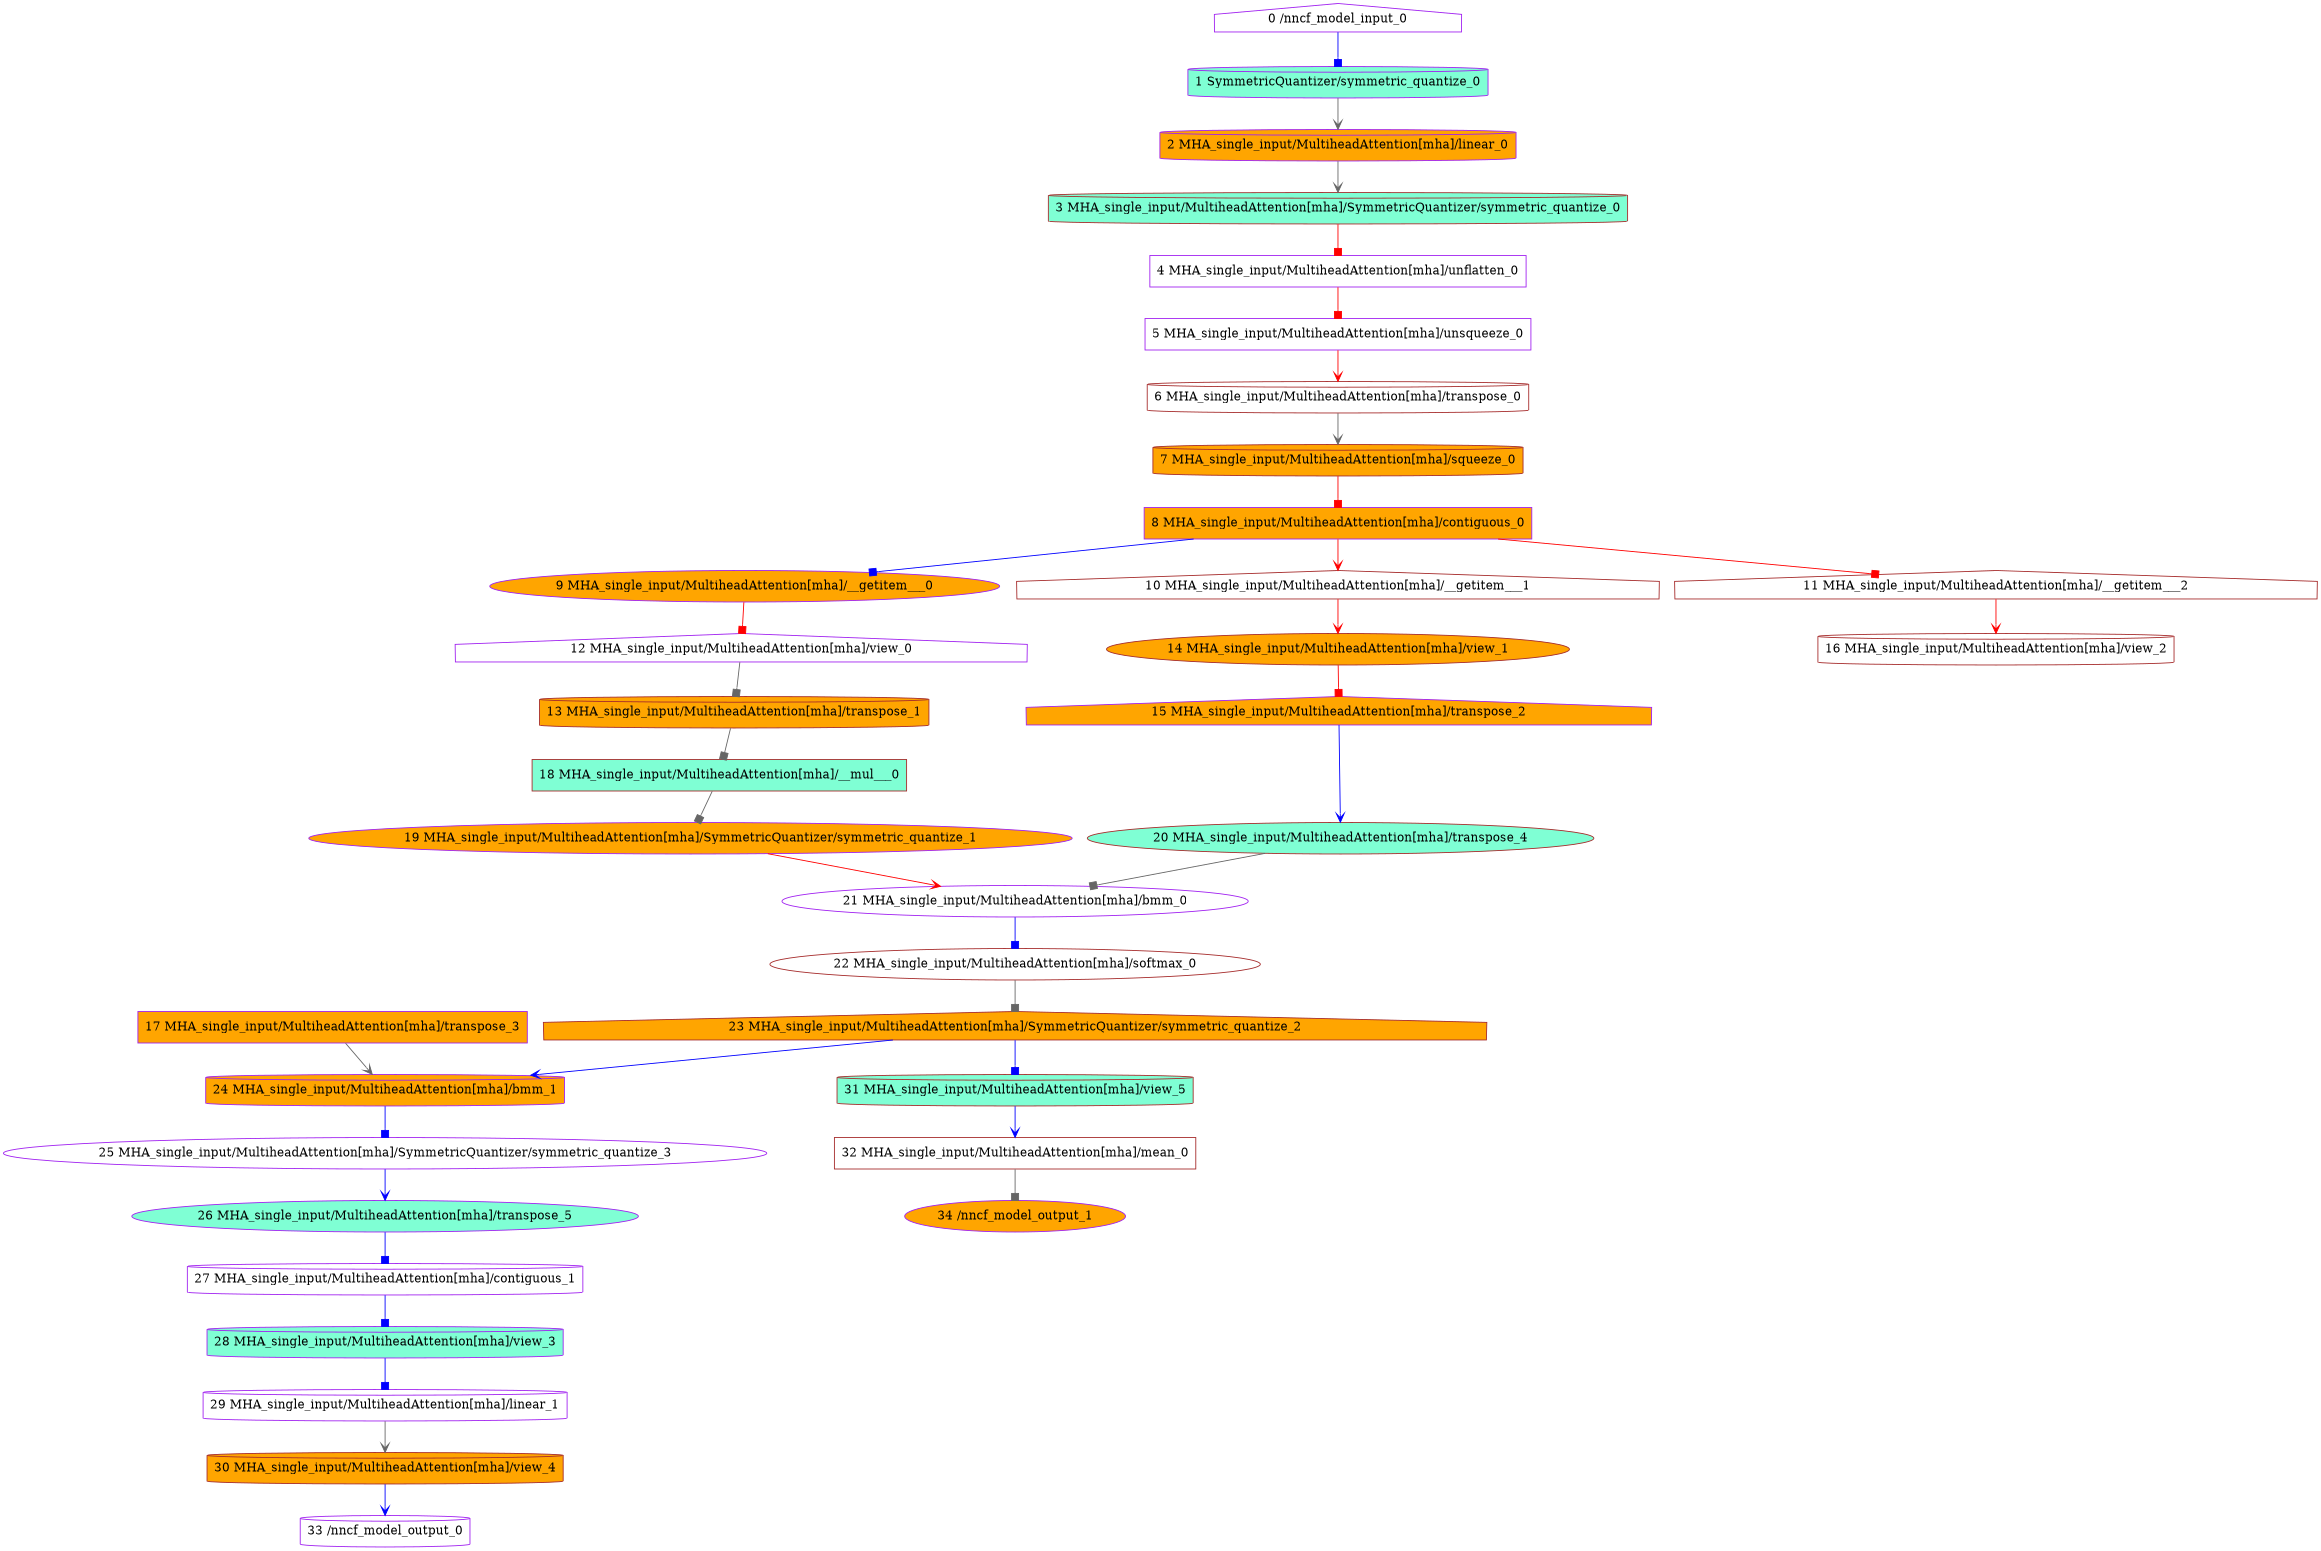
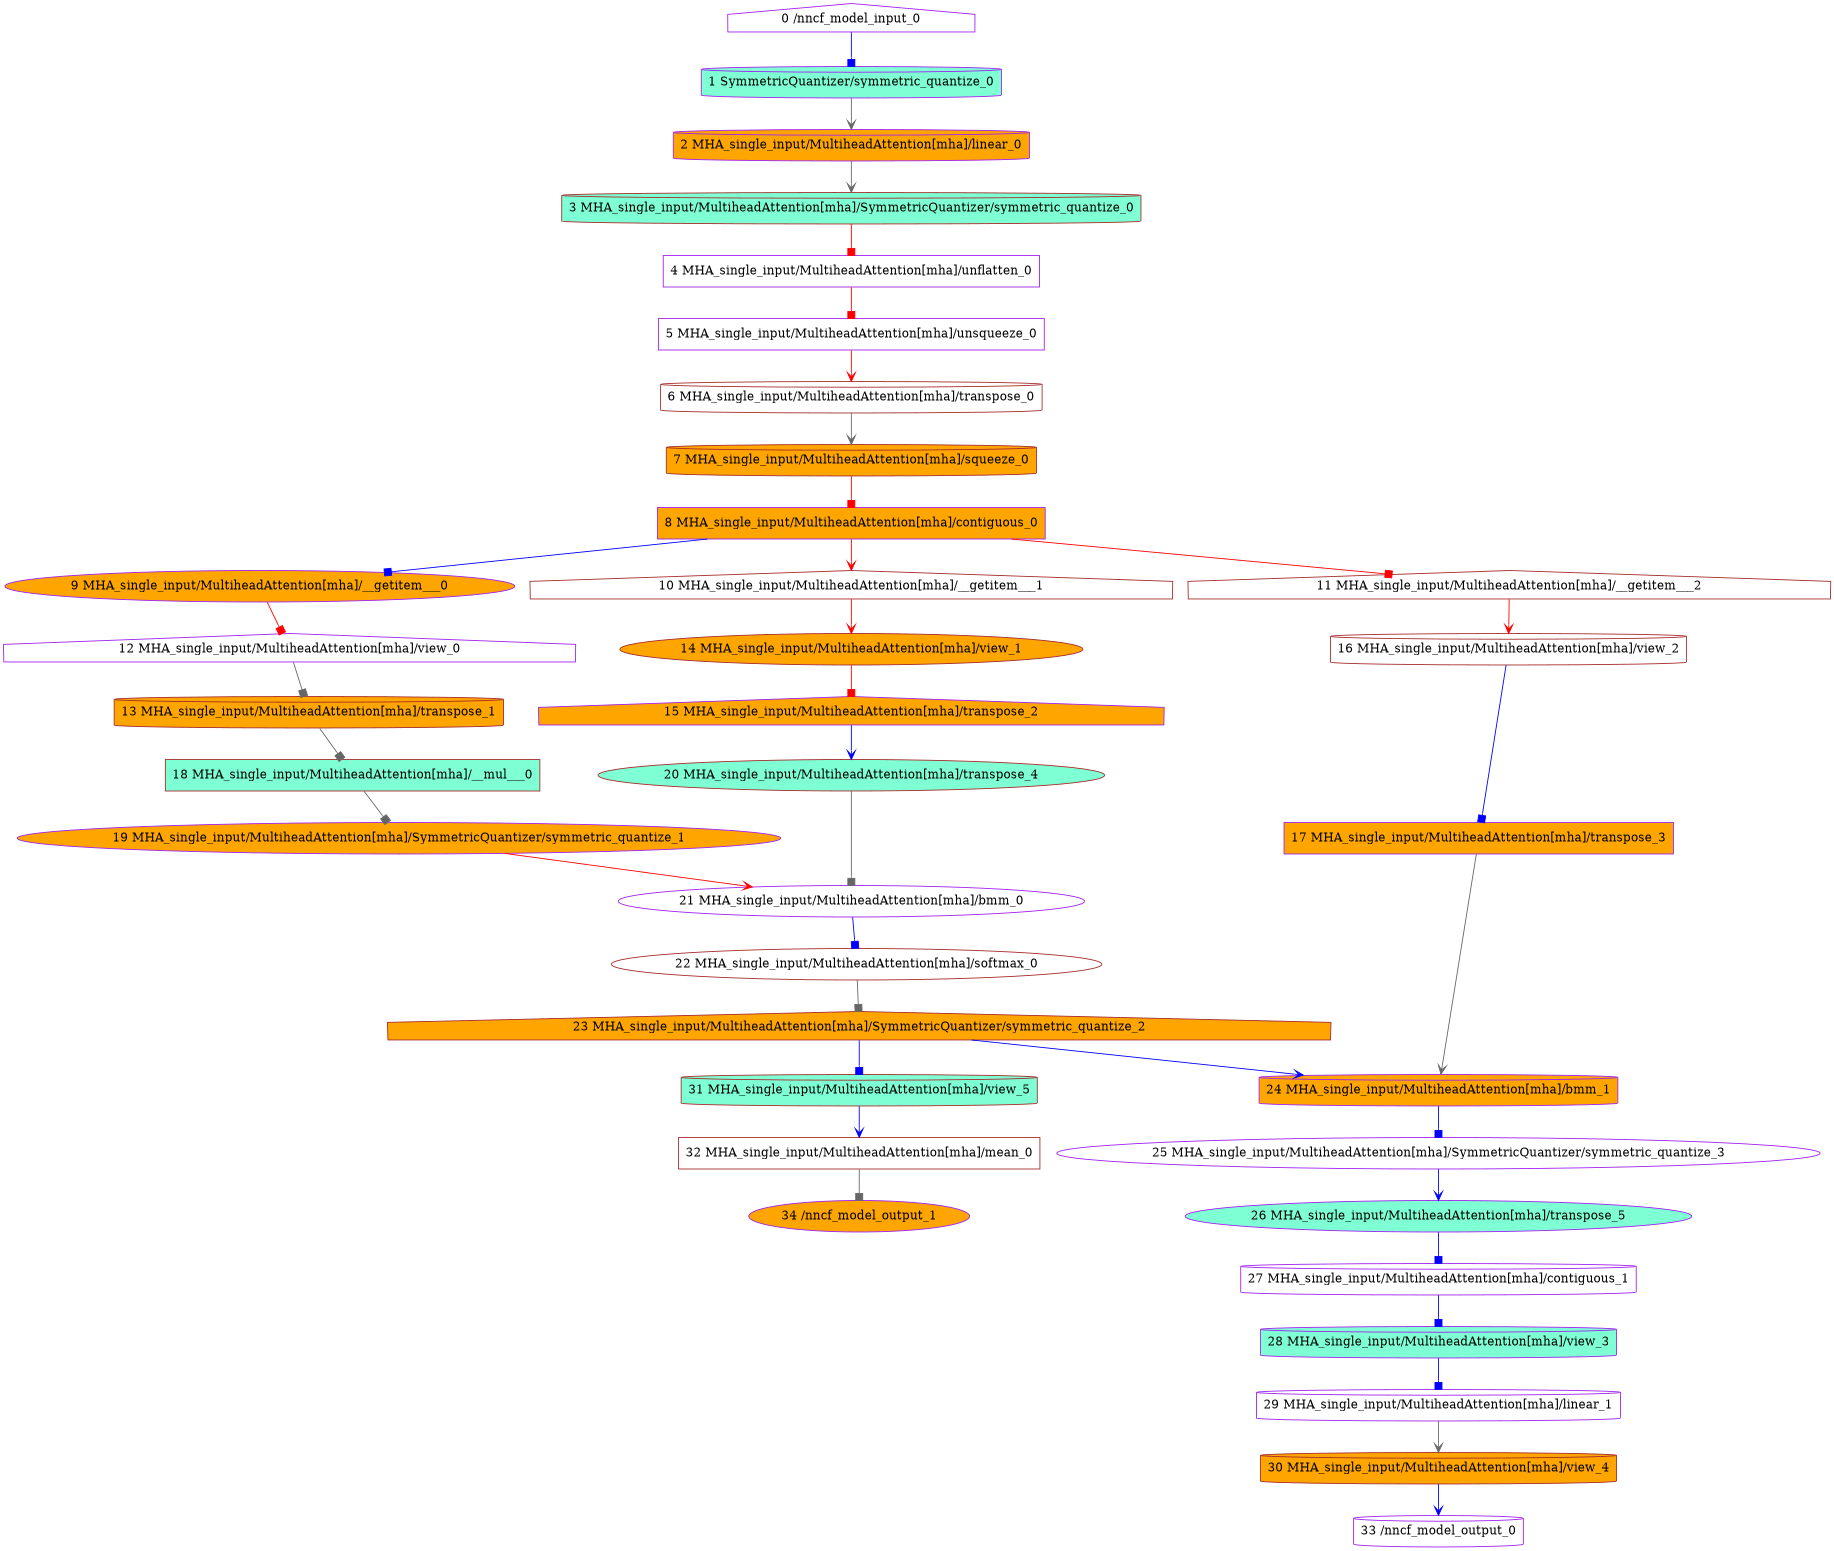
edge "16 MHA_single_input/MultiheadAttention[mha]/view_2" -> "17 MHA_single_input/MultiheadAttention[mha]/transpose_3": added
